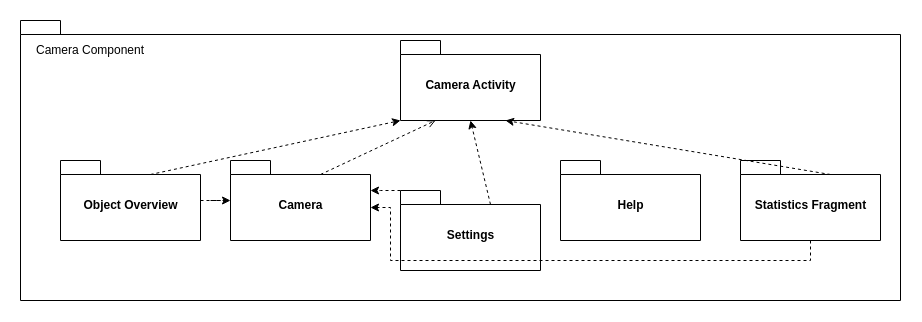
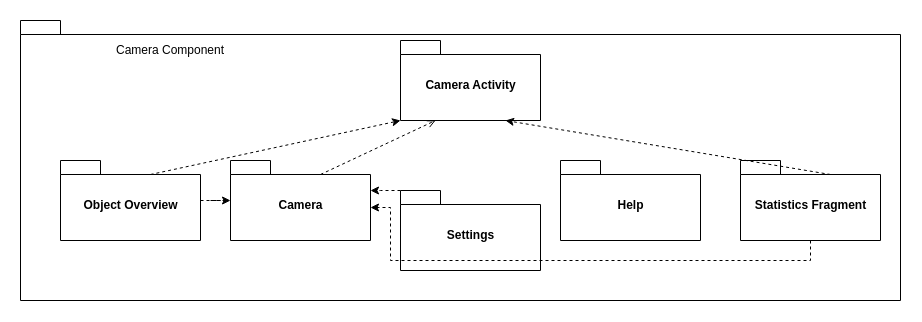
node "Camera Component": moved (91, 51) -> (171, 51)
edge "Settings" -> "Camera Activity": removed
